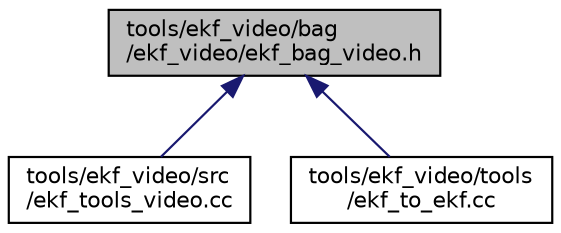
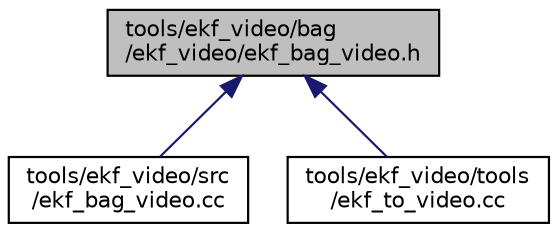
node "tools/ekf_video/src /ekf_tools_video.cc": label "tools/ekf_video/src /ekf_tools_video.cc" -> "tools/ekf_video/src /ekf_bag_video.cc"
node "tools/ekf_video/tools /ekf_to_ekf.cc": label "tools/ekf_video/tools /ekf_to_ekf.cc" -> "tools/ekf_video/tools /ekf_to_video.cc"
